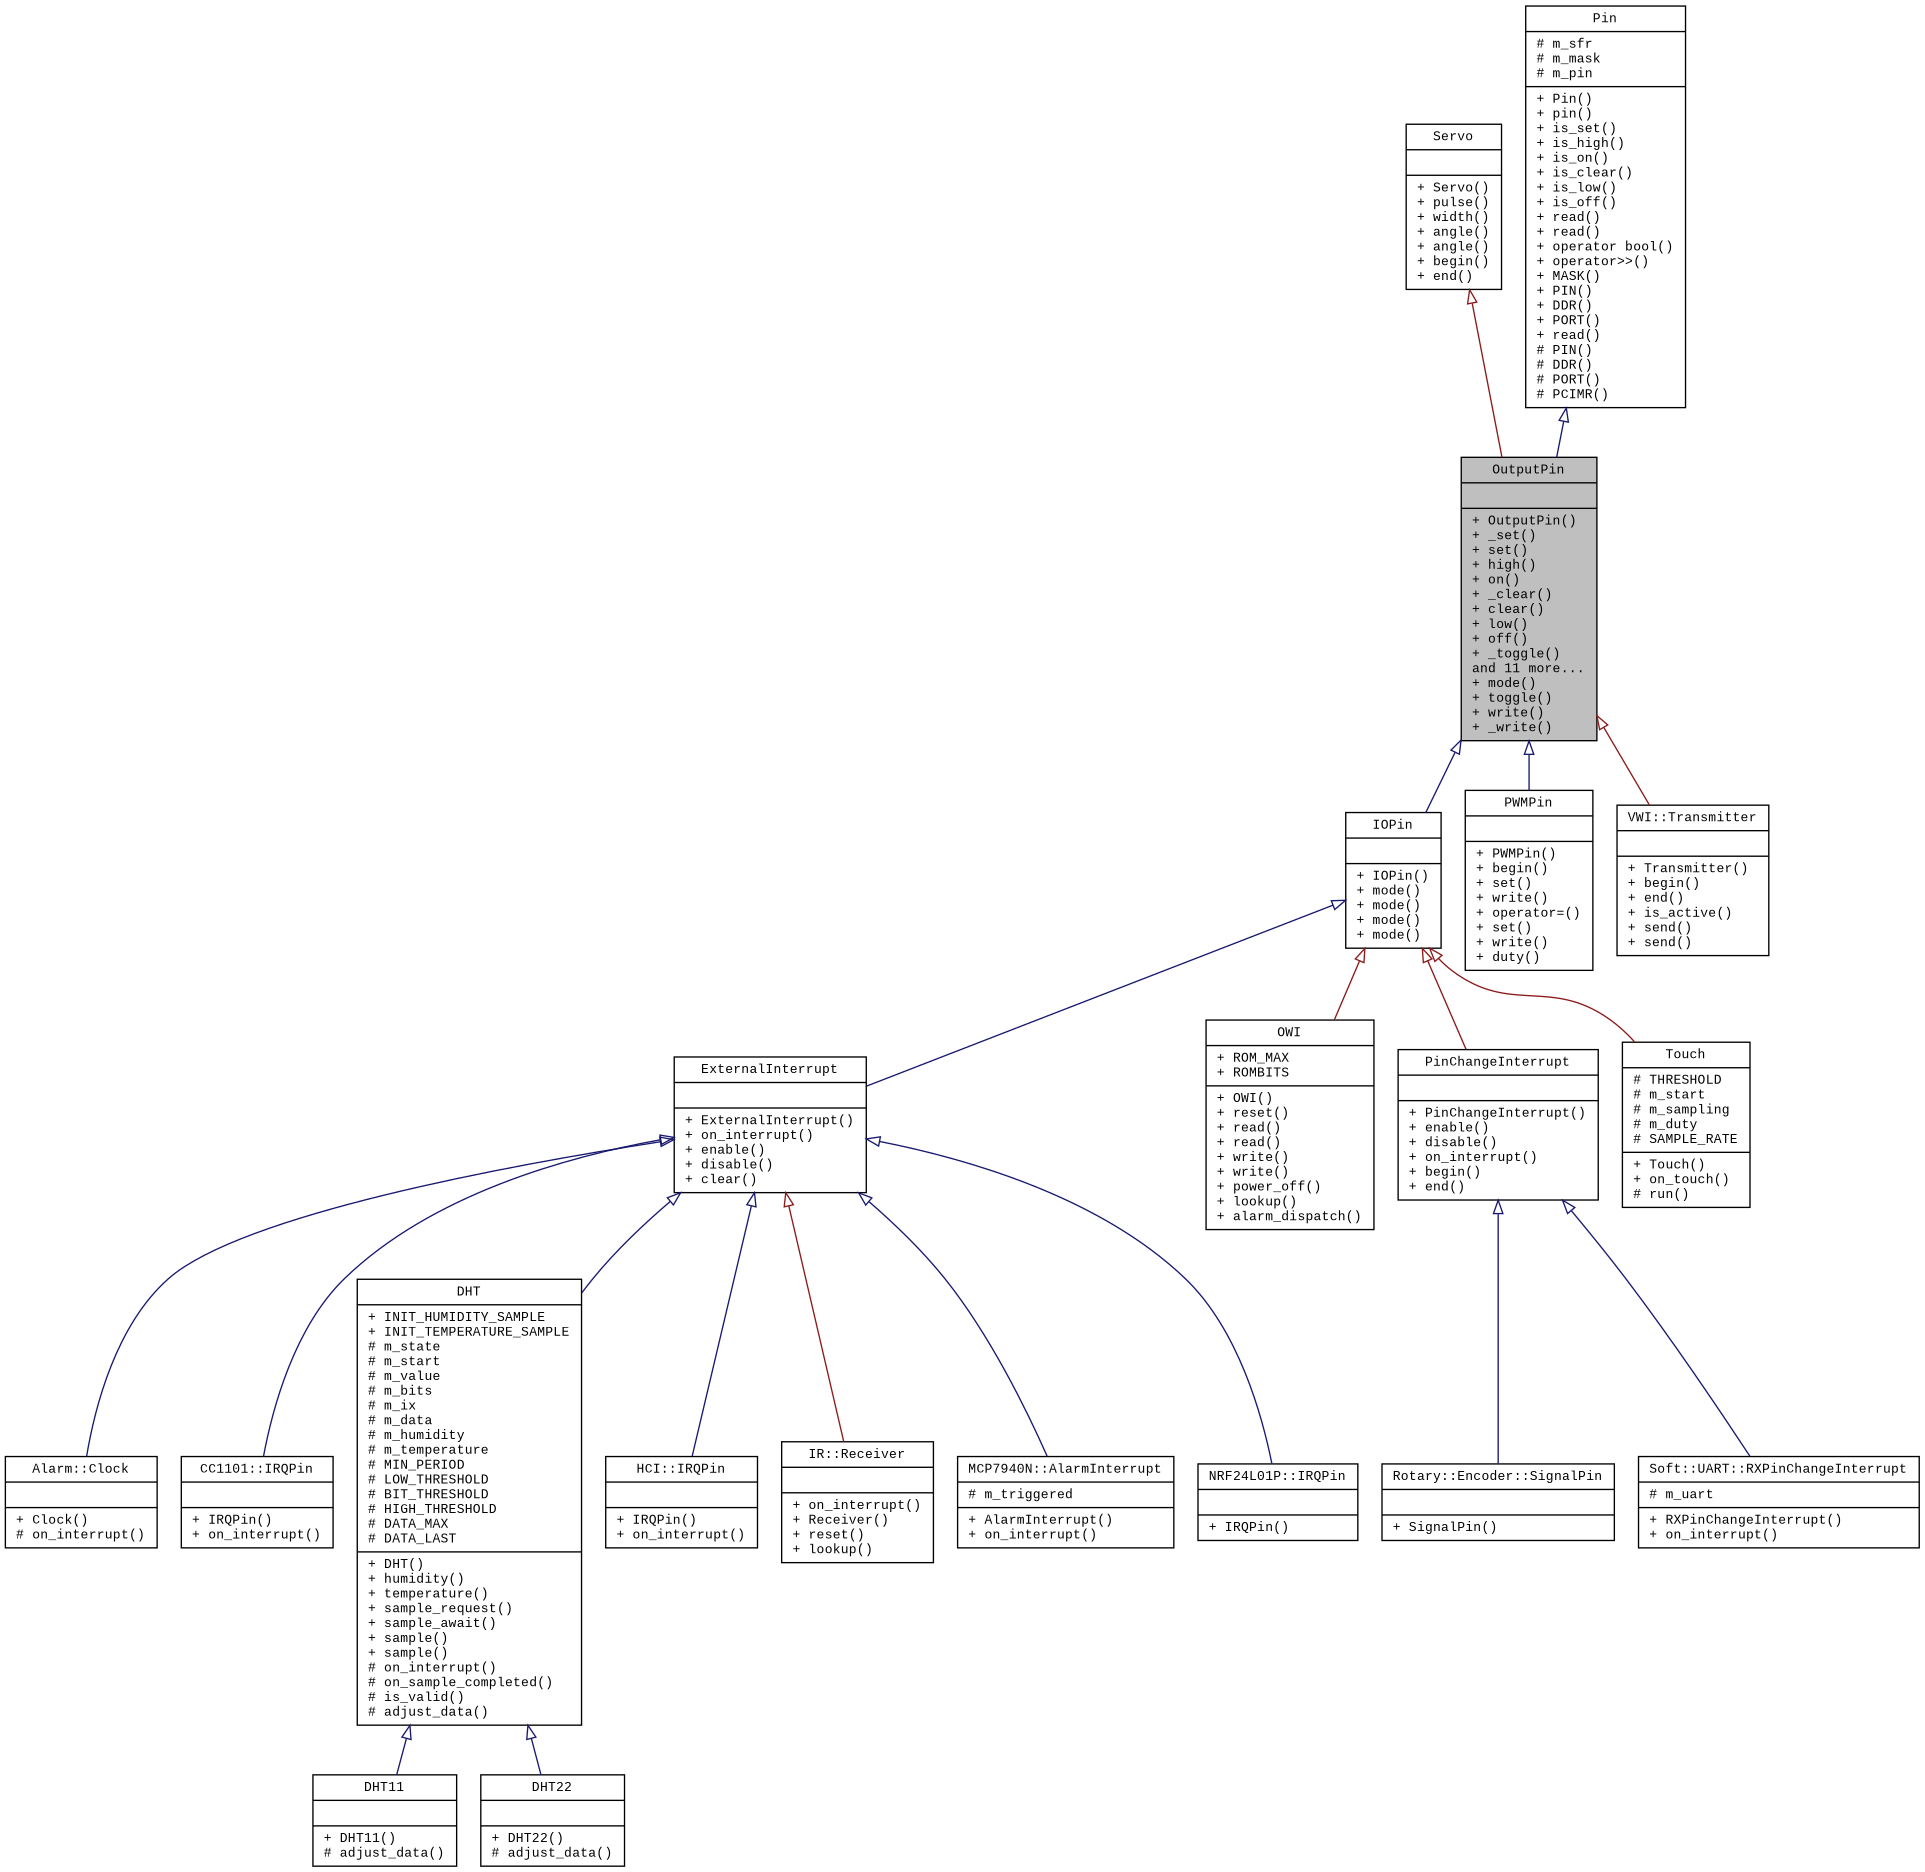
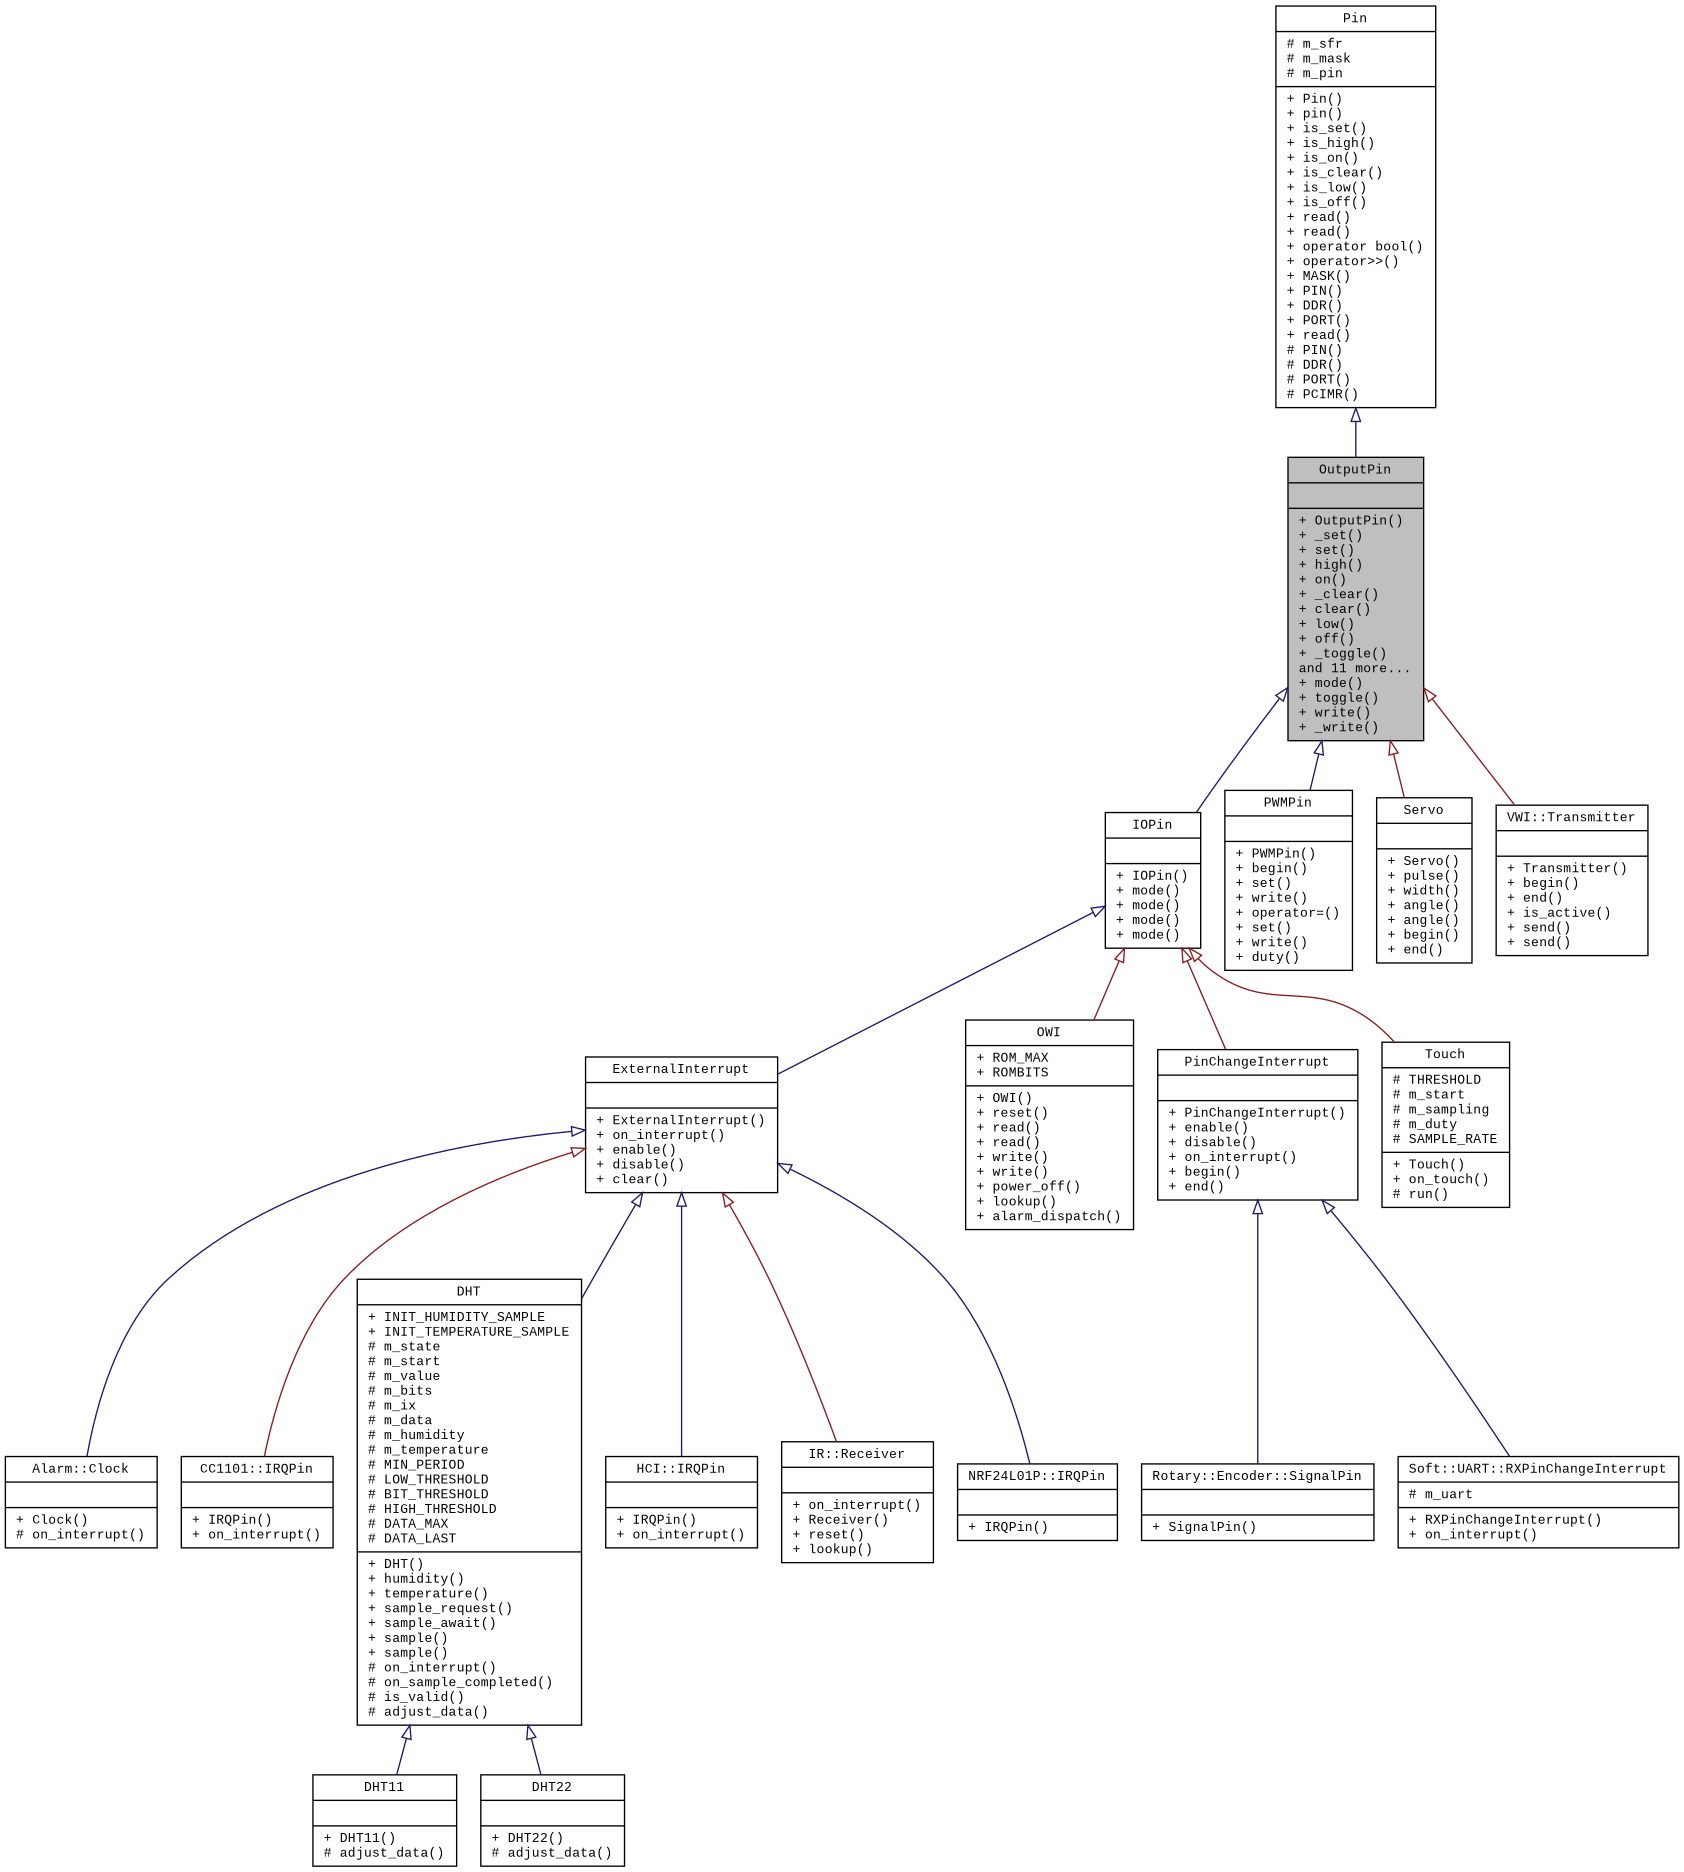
edge "OutputPin" -> "Servo": reversed
edge "CC1101::IRQPin" -> "ExternalInterrupt": color midnightblue -> firebrick4
node "MCP7940N::AlarmInterrupt": removed
